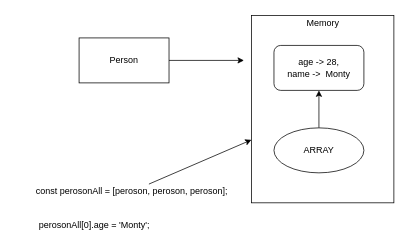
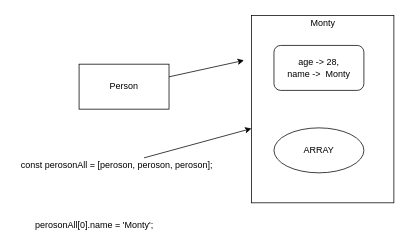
node "Memory": label "Memory" -> "Monty"
node "Person": moved (124, 60) -> (124, 87)
edge "ARRAY" -> "age -> 28, name -> Monty": removed
node "const perosonAll = [peroson, peroson, peroson];": moved (132, 192) -> (117, 165)
node "perosonAll[0].age = 'Monty';": label "perosonAll[0].age = 'Monty';" -> "perosonAll[0].name = 'Monty';"
